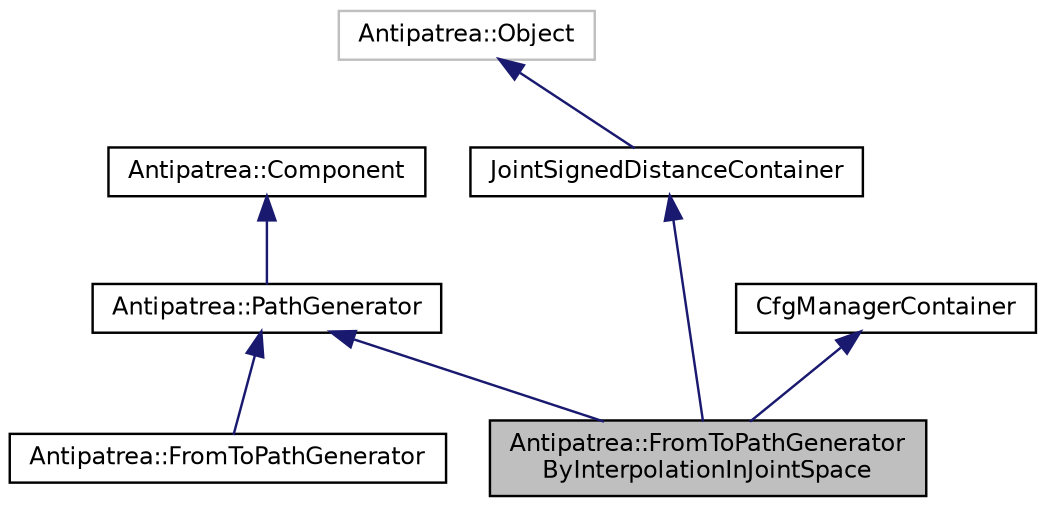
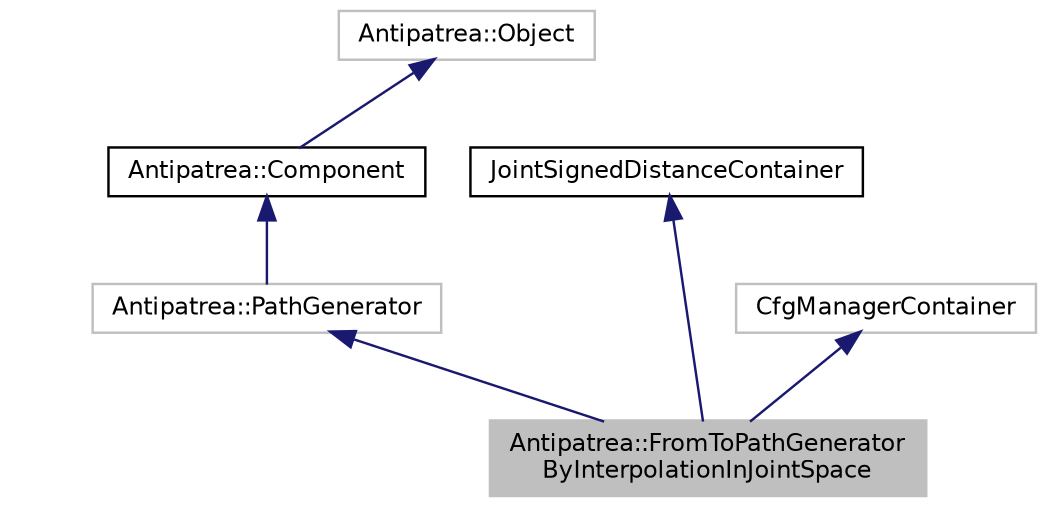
edge "JointSignedDistanceContainer" -> "Antipatrea::Object": now "Antipatrea::Component" -> "Antipatrea::Object"
node "Antipatrea::PathGenerator": color black -> grey75
node "CfgManagerContainer": color black -> grey75
node "Antipatrea::FromToPathGenerator": removed
node "Antipatrea::FromToPathGenerator ByInterpolationInJointSpace": color black -> grey75
